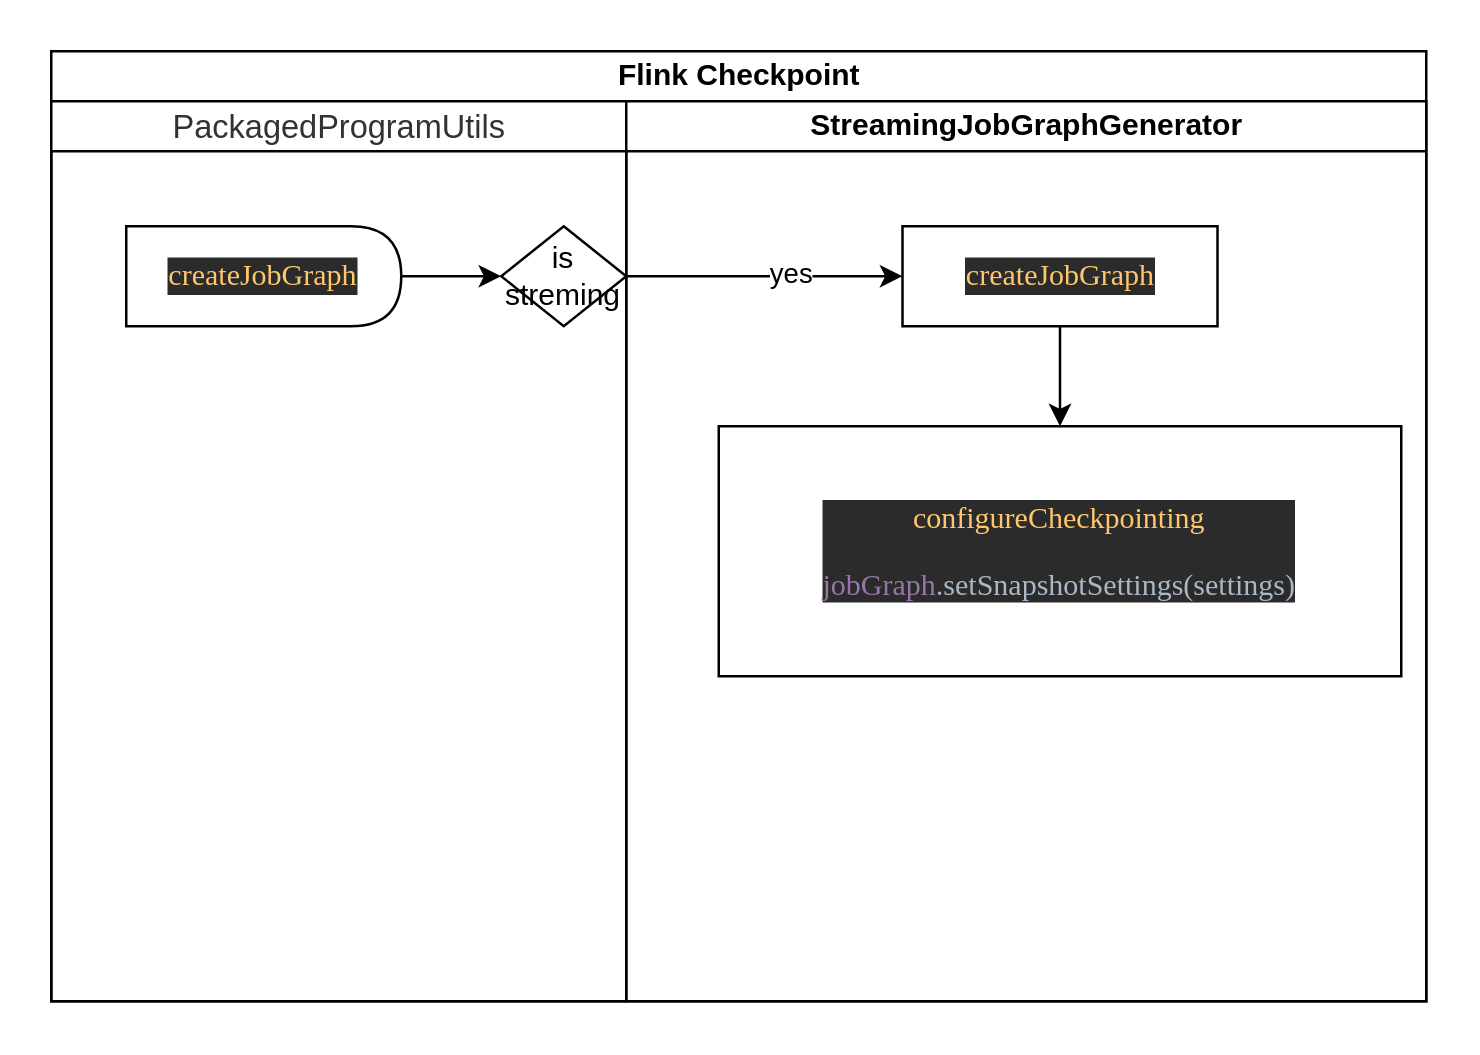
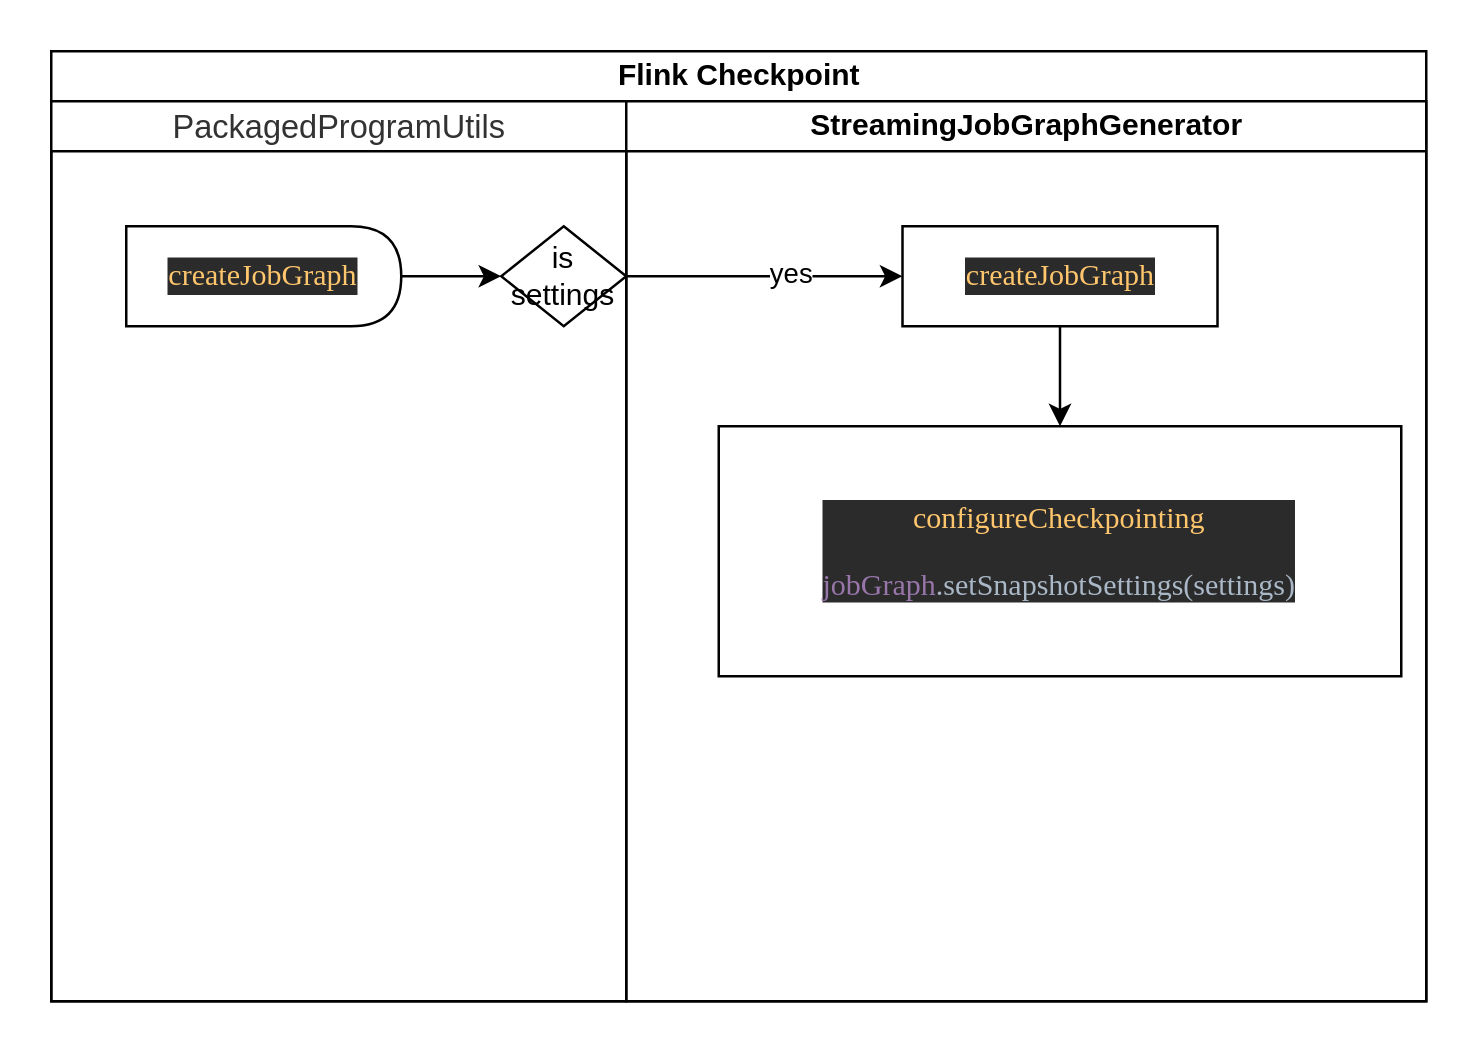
node "is streming": label "is streming" -> "is settings"
